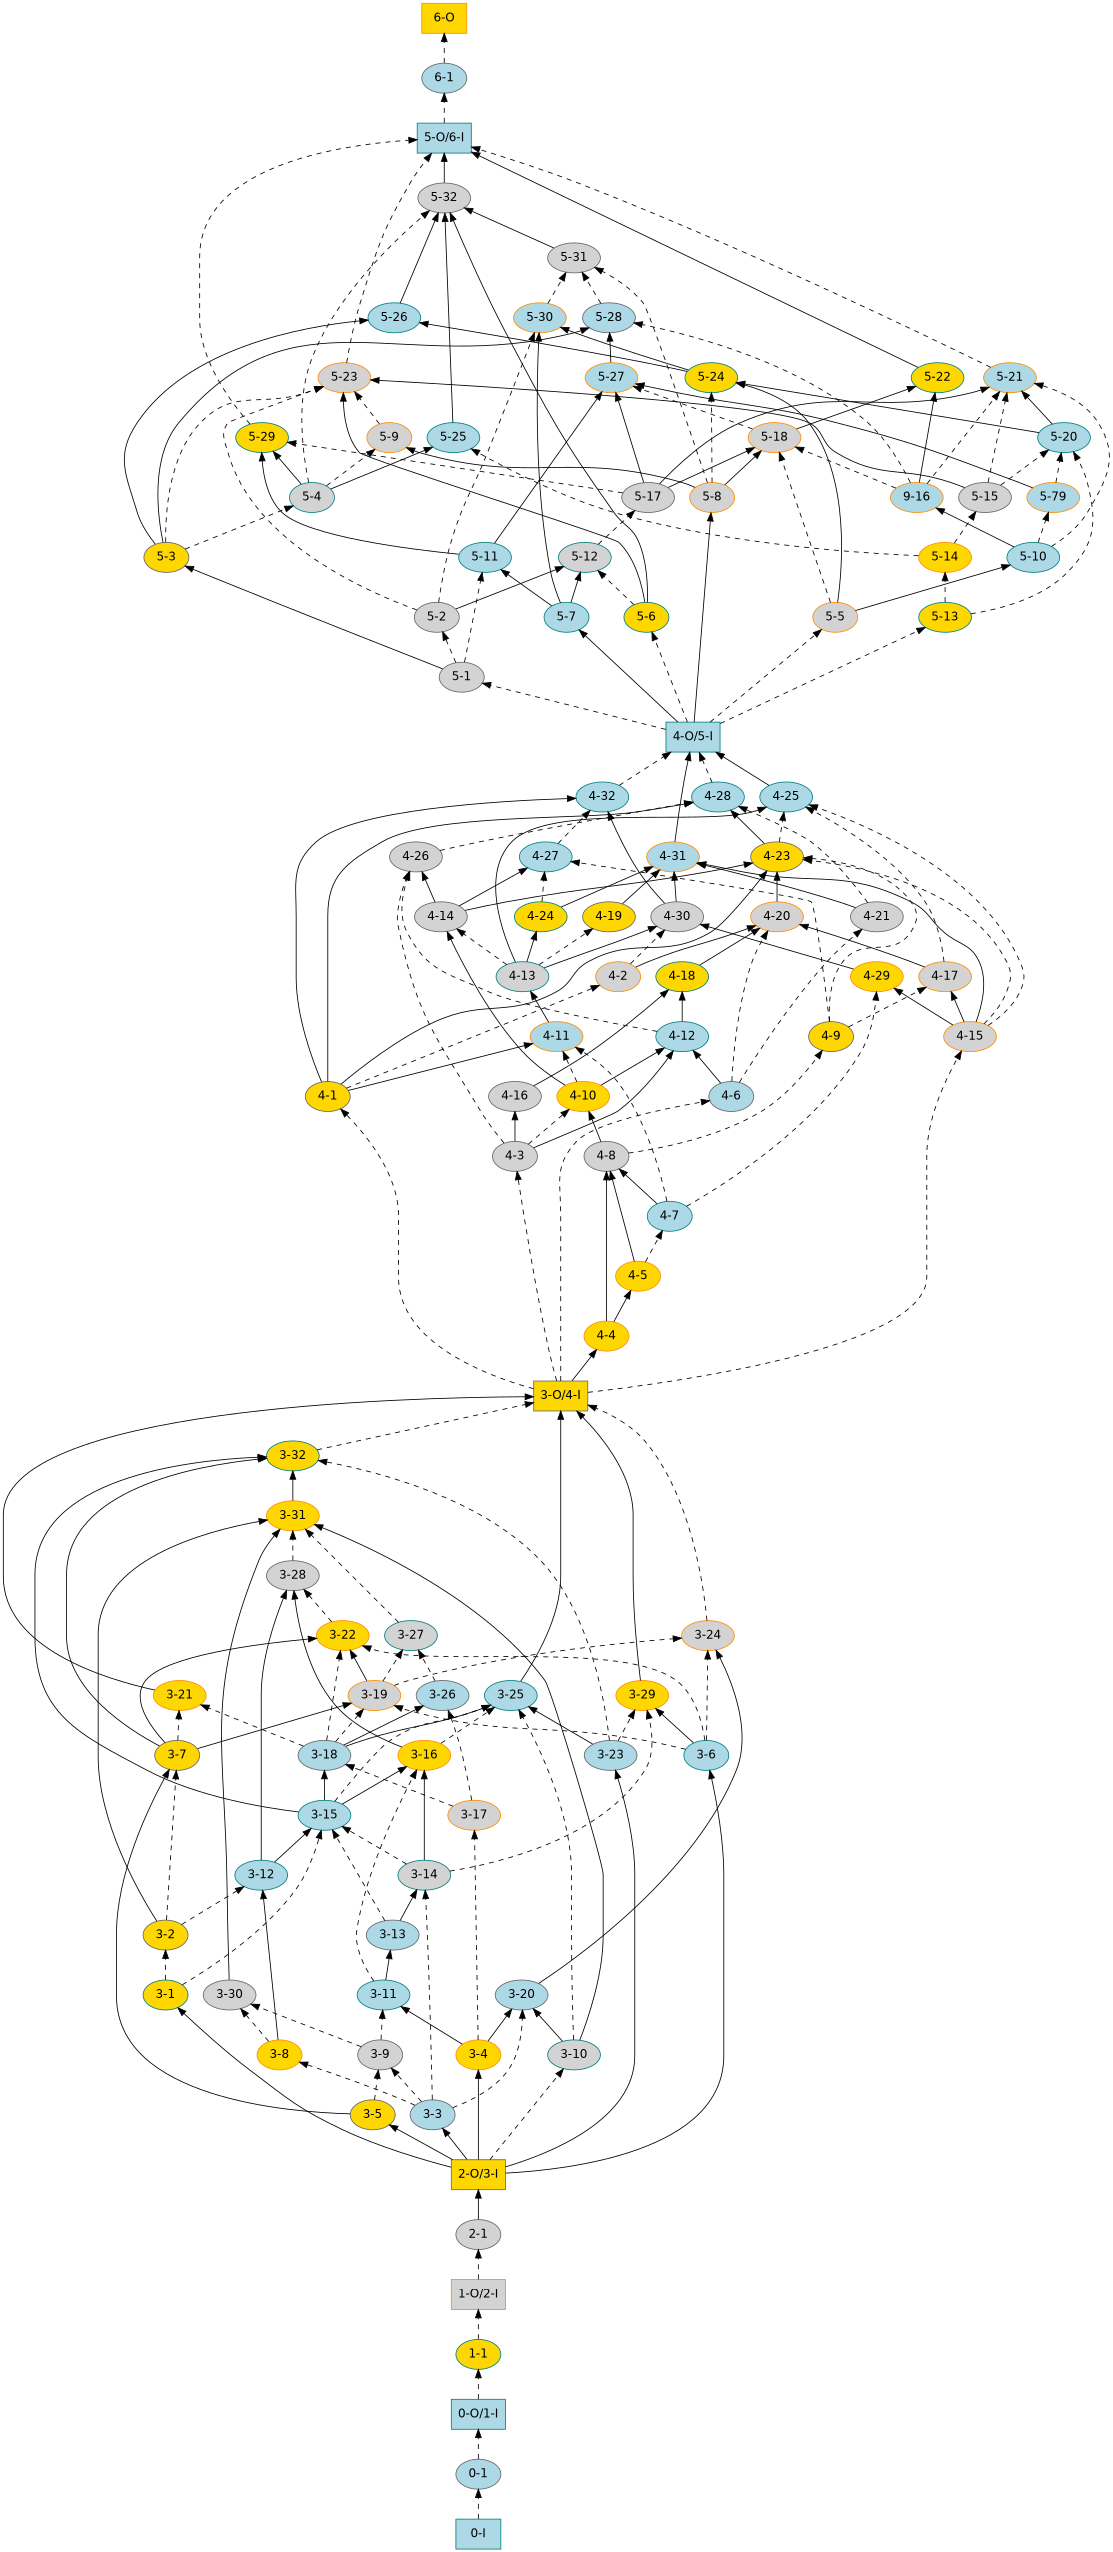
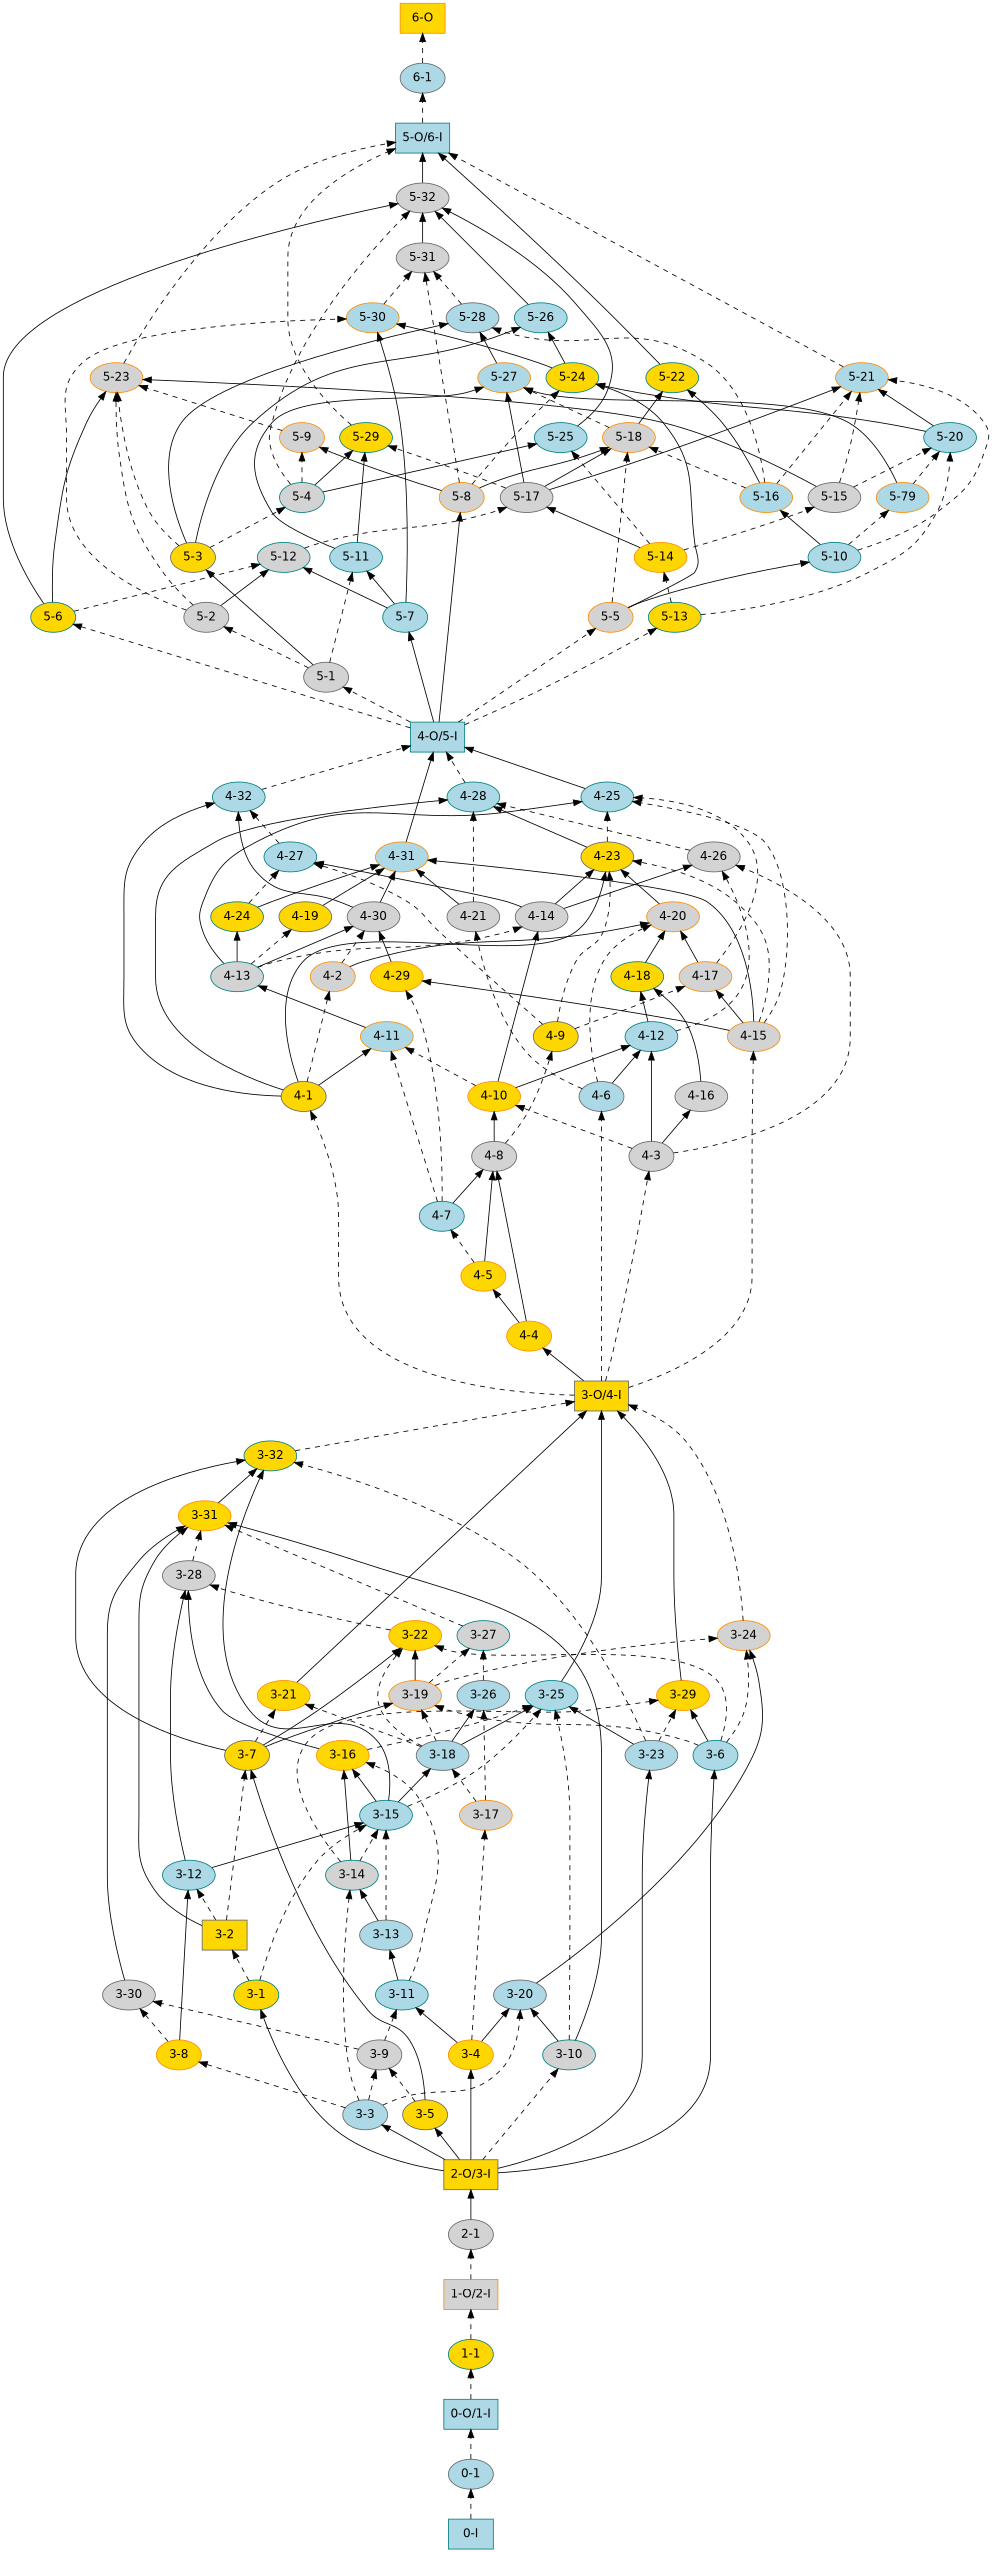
node "9-16": label "9-16" -> "5-16"
edge "5-14" -> "5-17": added
node "3-2": shape ellipse -> box
